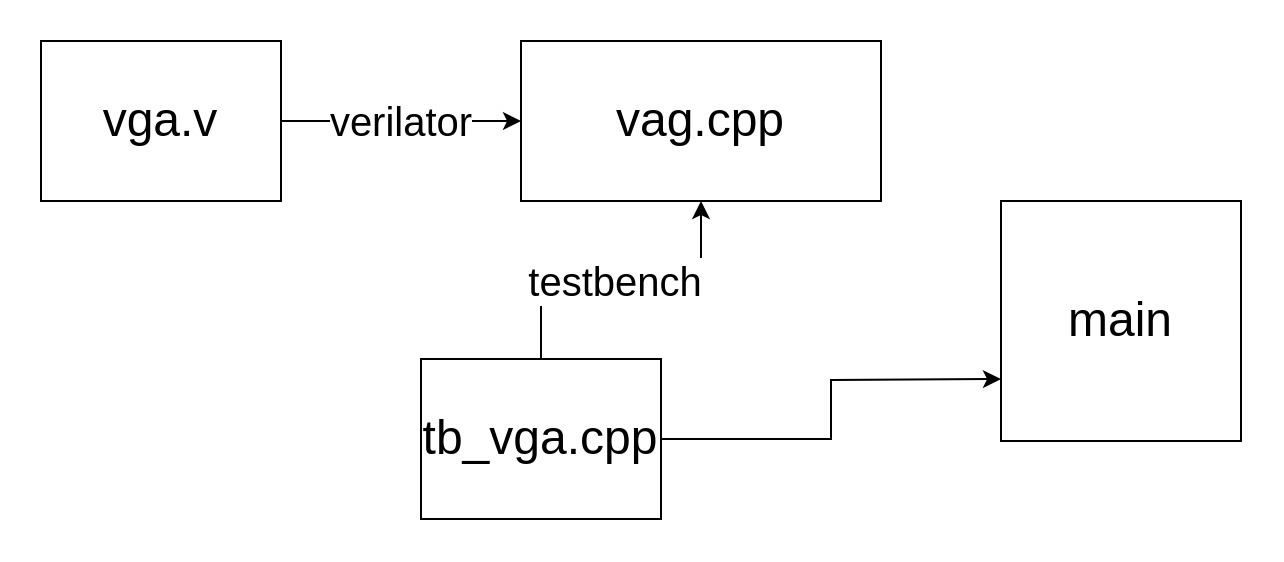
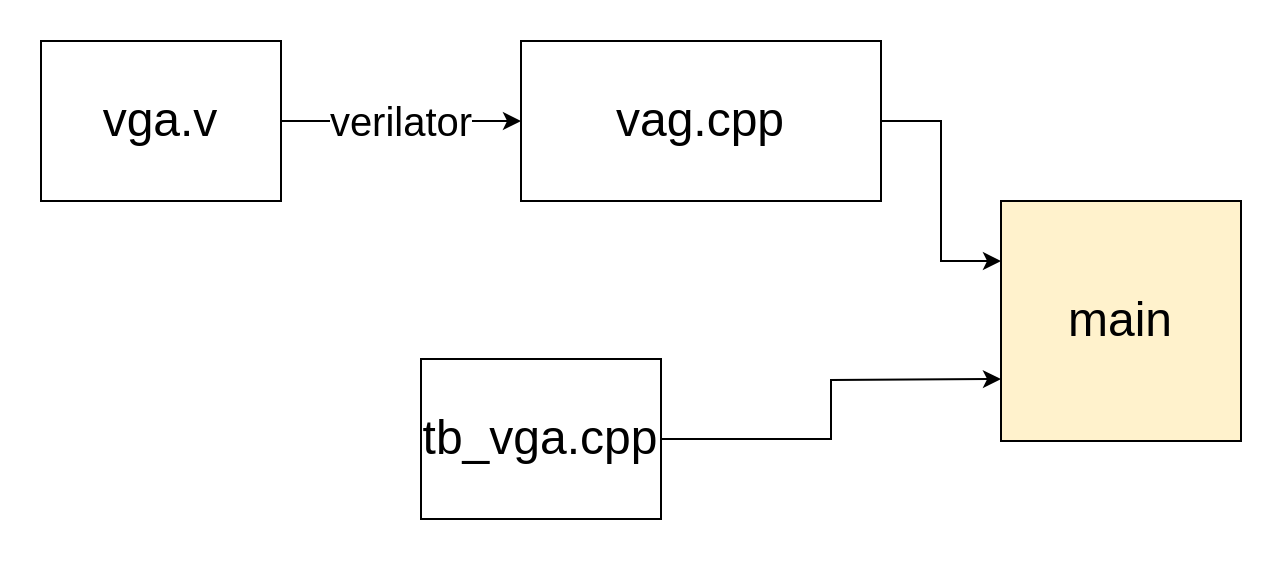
edge "vag.cpp" -> "main": added
edge "tb_vga.cpp" -> "vag.cpp": removed, label "testbench"
node "main": fillcolor #ffffff -> #fff2cc
